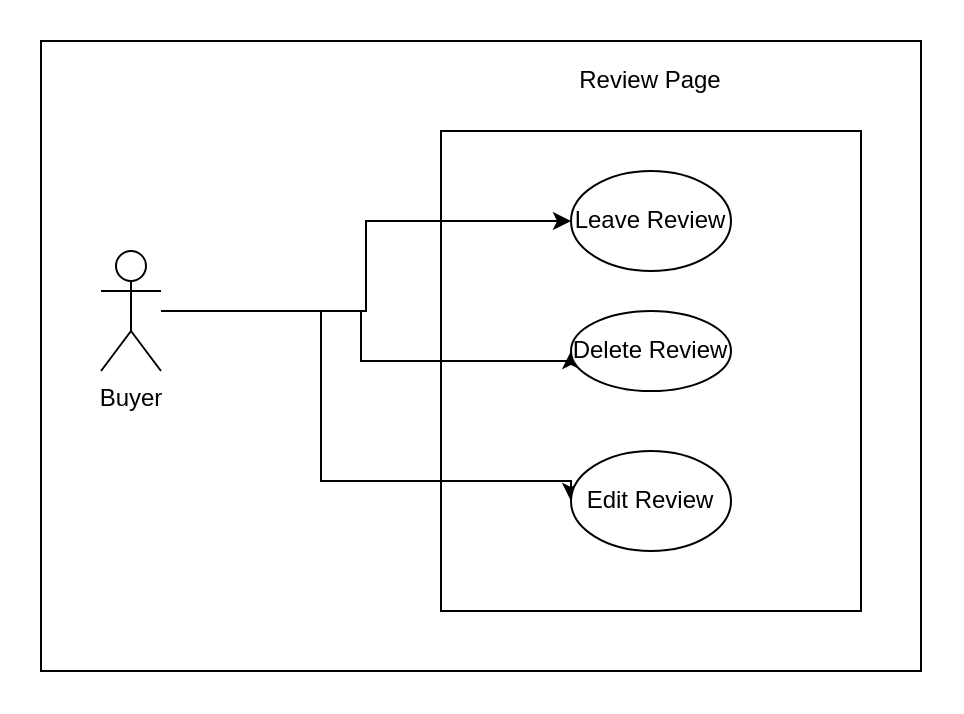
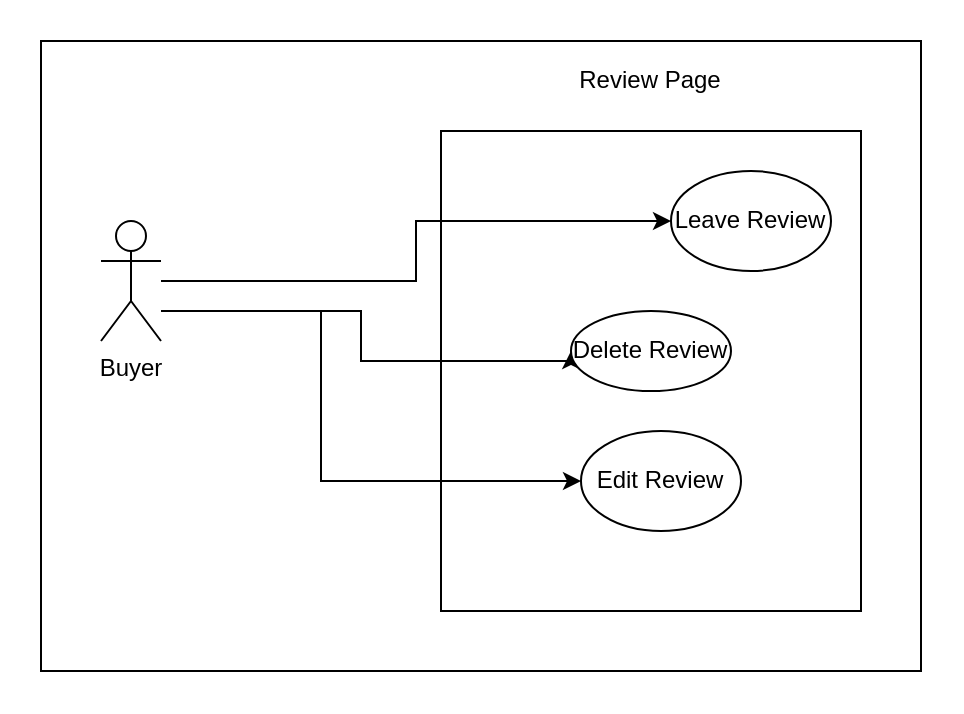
node "Leave Review": moved (651, 221) -> (751, 221)
node "Buyer": moved (131, 311) -> (131, 281)
node "Edit Review": moved (651, 501) -> (661, 481)
